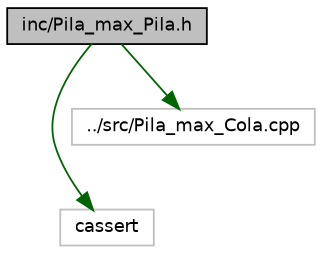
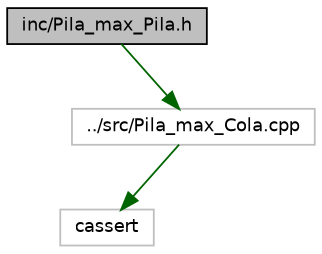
edge "inc/Pila_max_Pila.h" -> "cassert": now "../src/Pila_max_Cola.cpp" -> "cassert"
